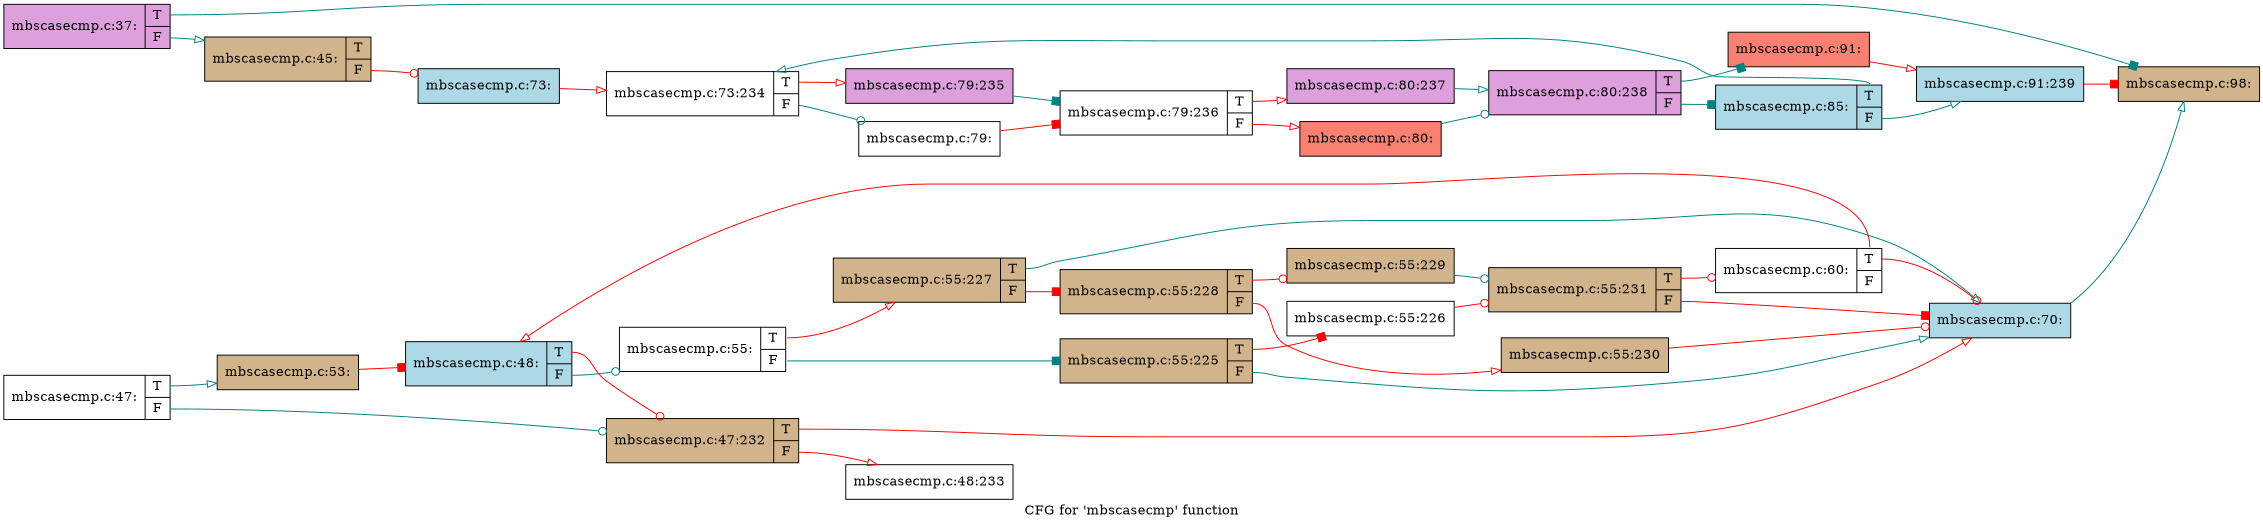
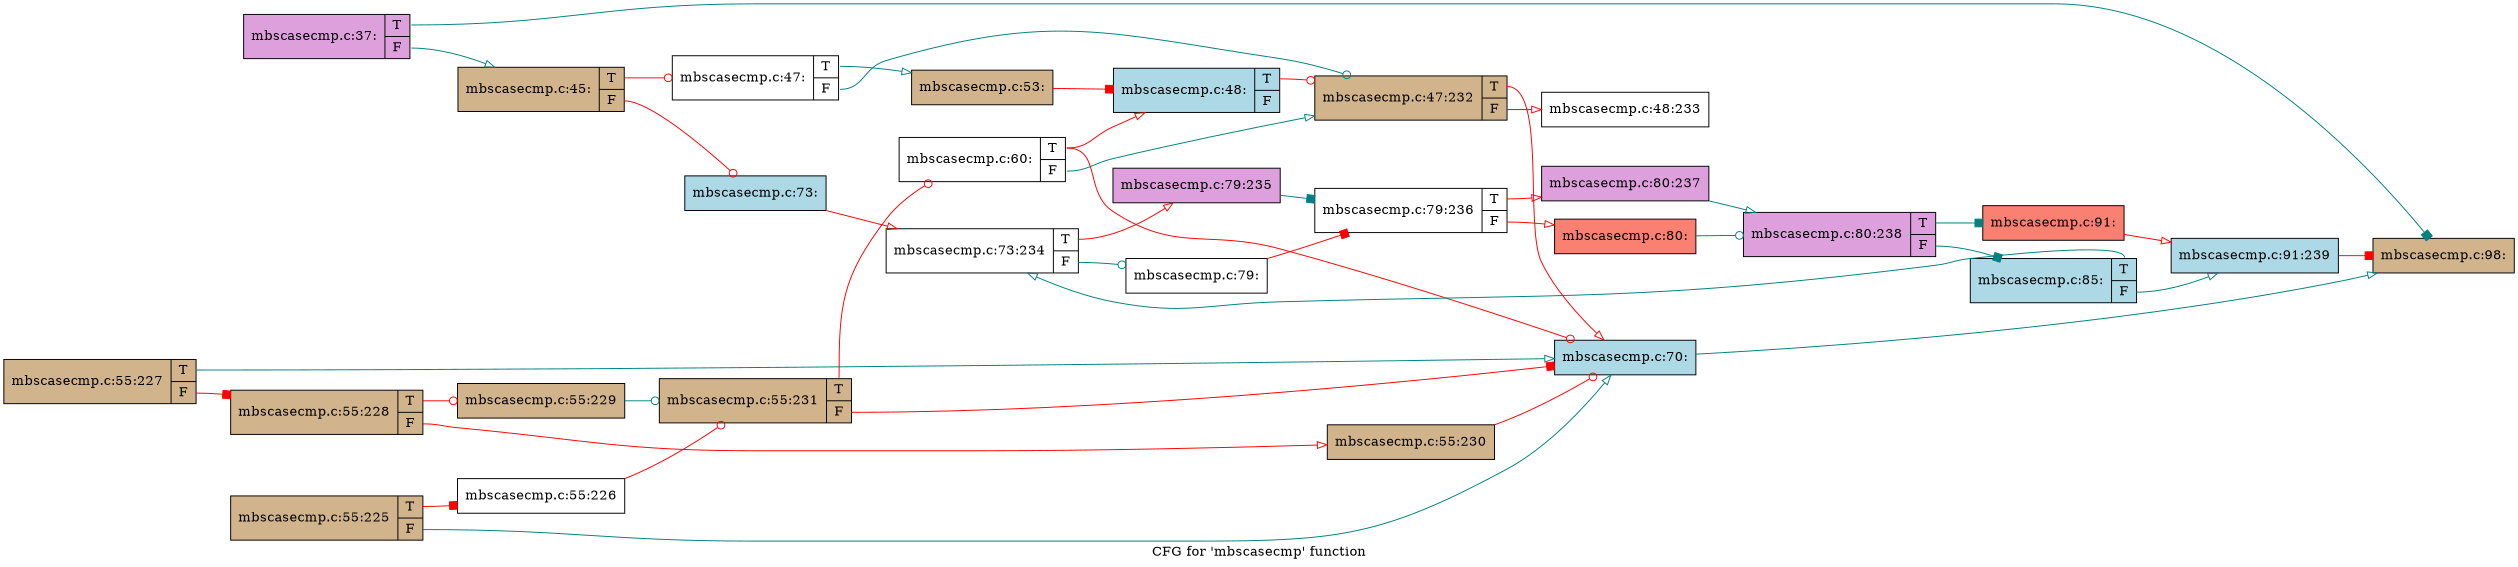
edge "mbscasecmp.c:45:" -> "mbscasecmp.c:47:": added
edge "mbscasecmp.c:60:" -> "mbscasecmp.c:47:232": added
node "mbscasecmp.c:55:": removed
